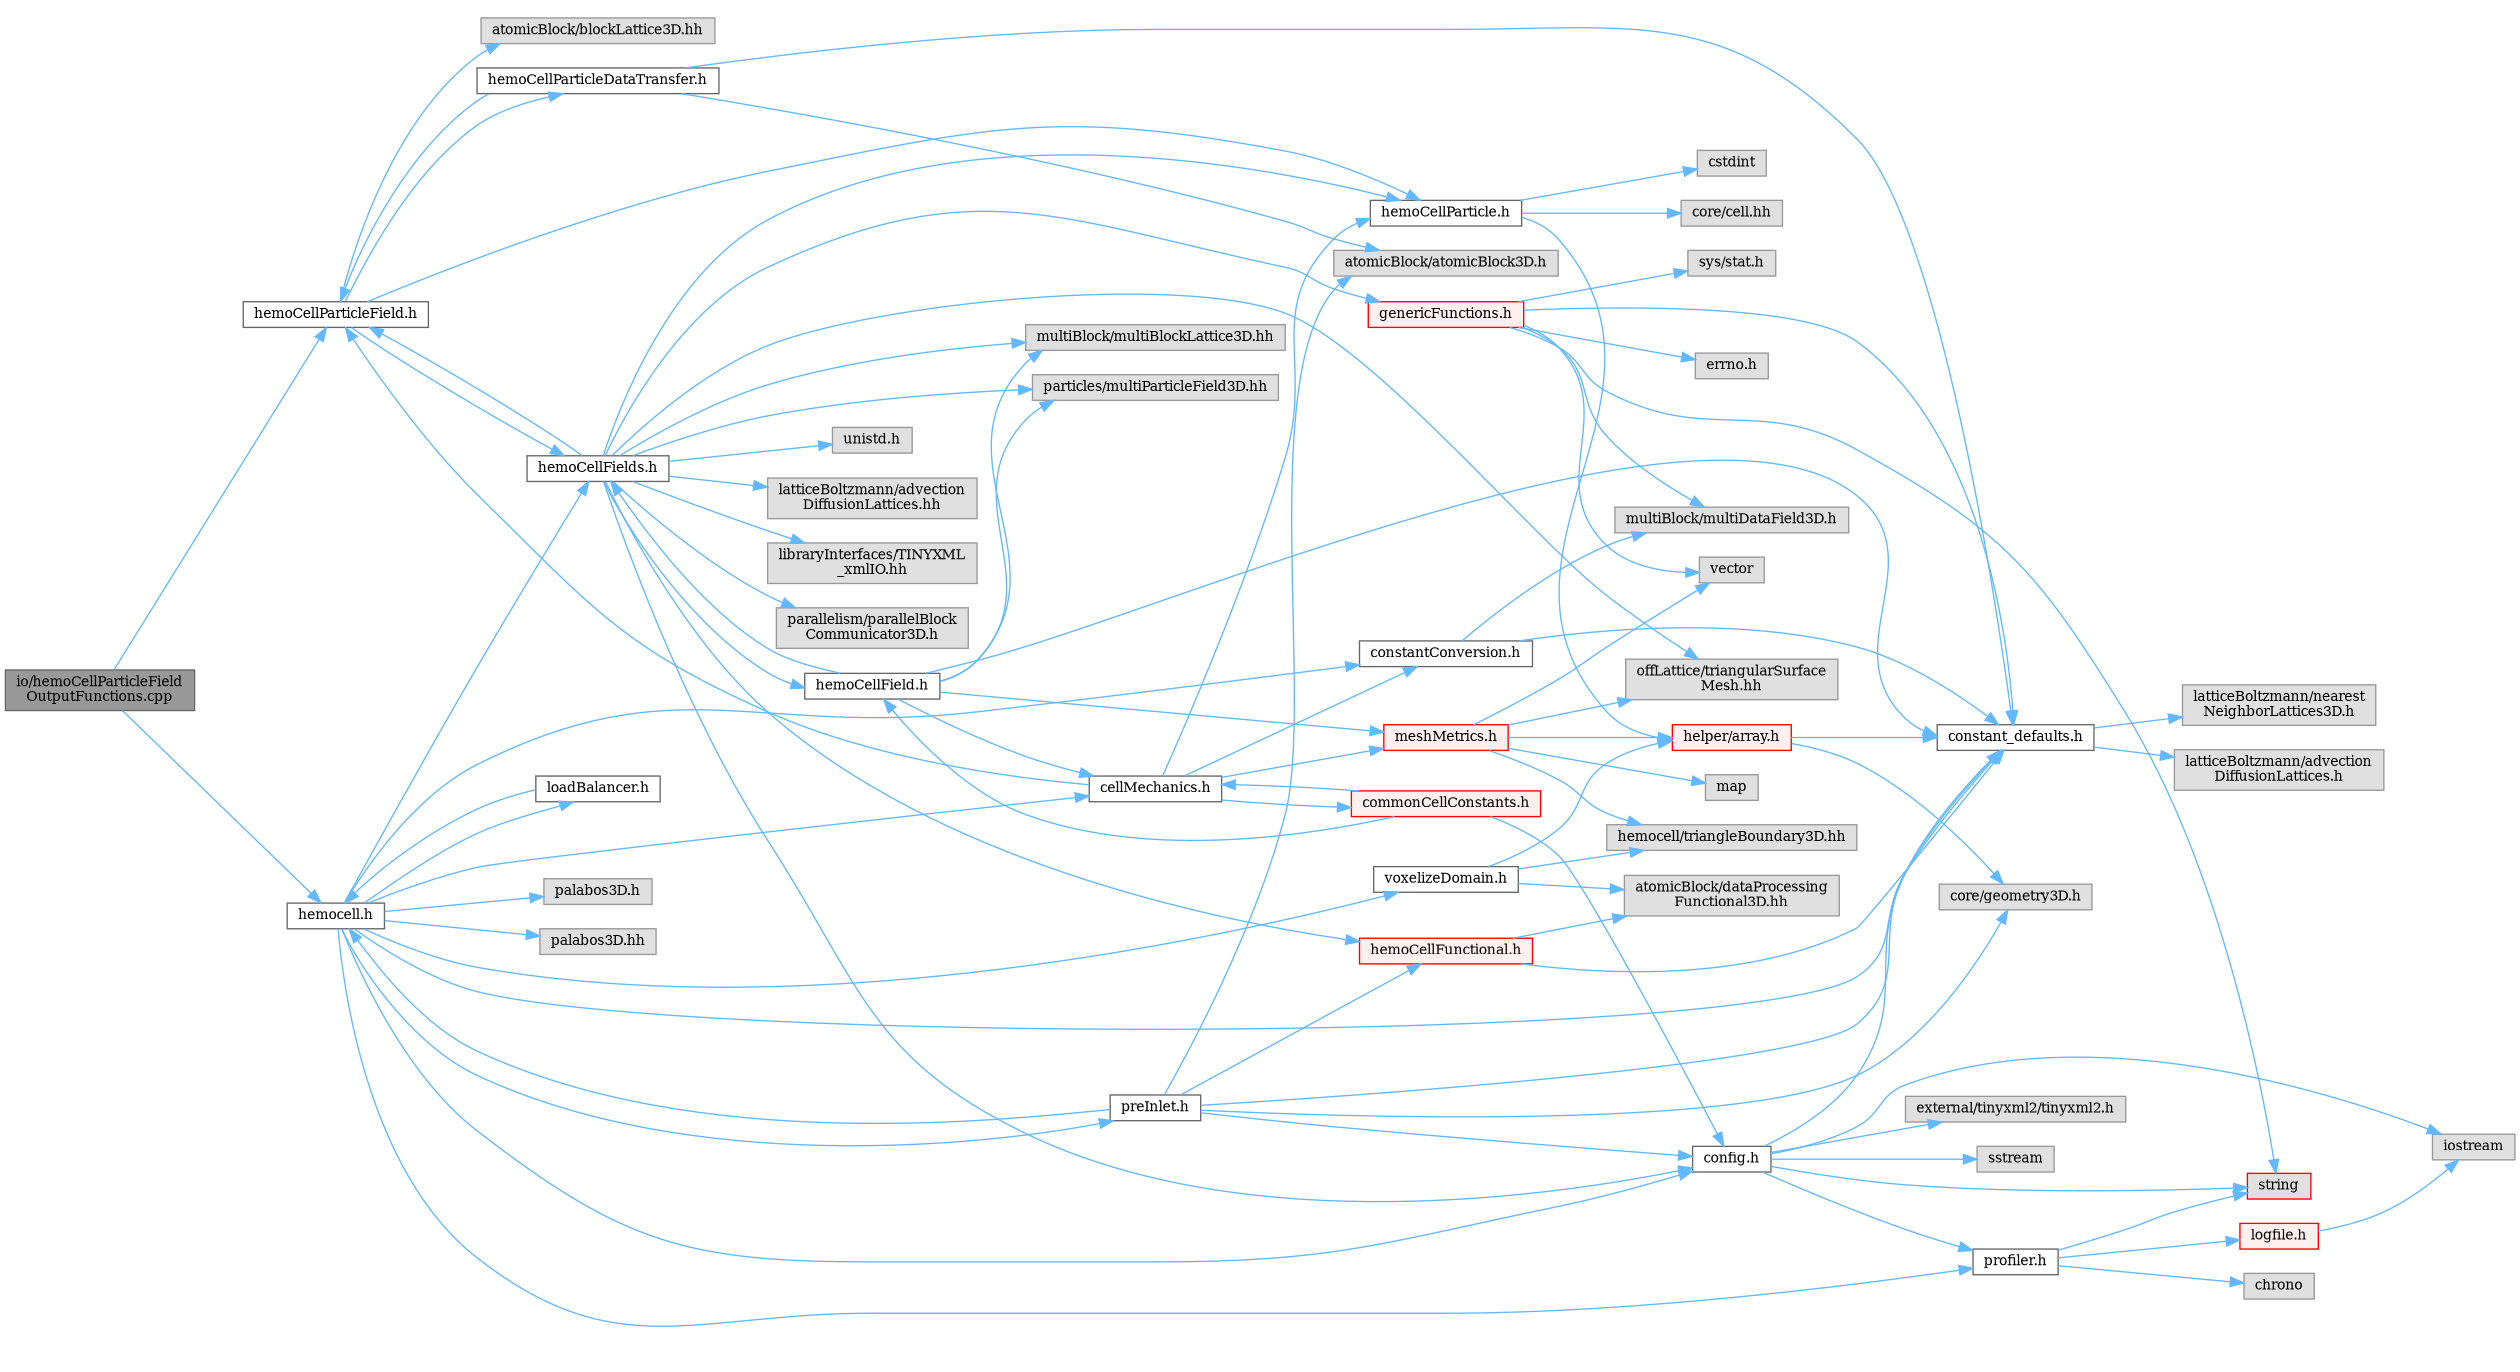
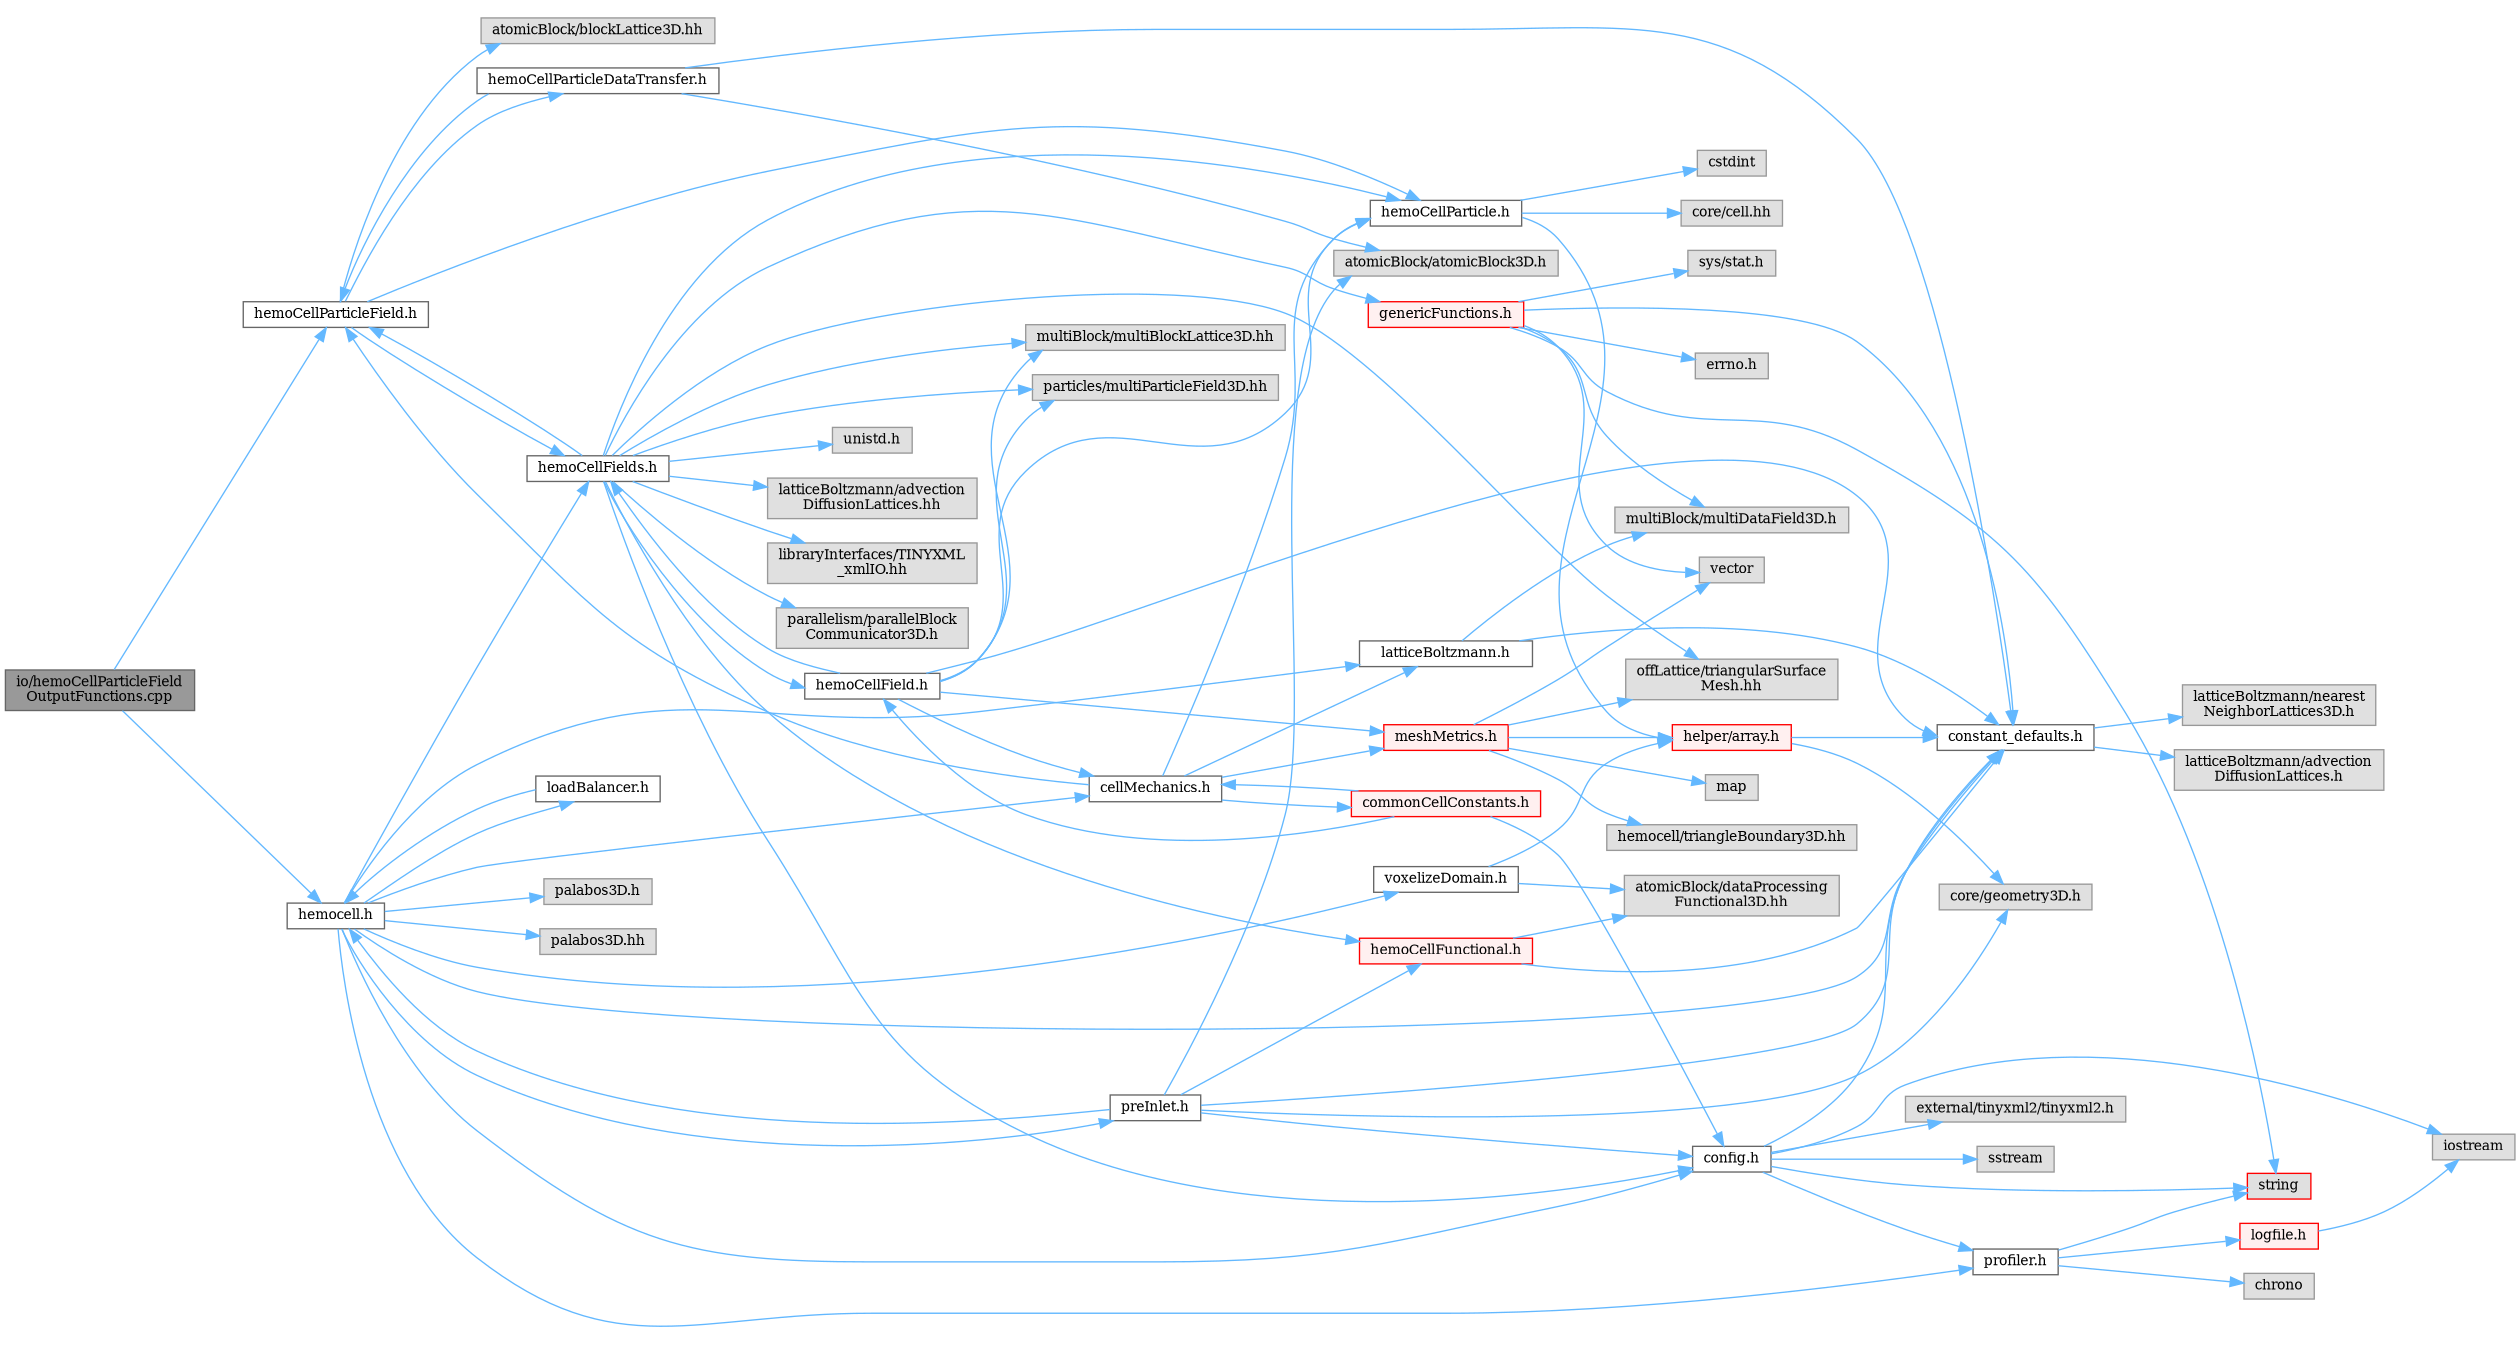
edge "hemoCellField.h" -> "hemoCellParticle.h": added
node "constantConversion.h": label "constantConversion.h" -> "latticeBoltzmann.h"
edge "voxelizeDomain.h" -> "hemocell/triangleBoundary3D.hh": removed
